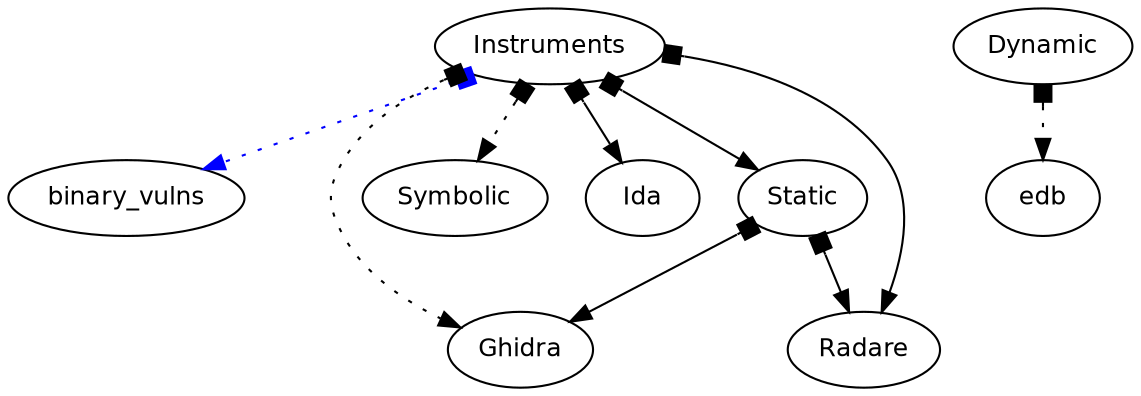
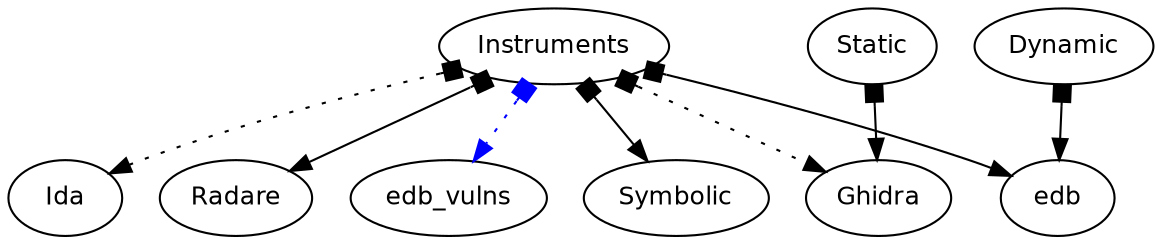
edge "Instruments" -- "Symbolic": style dotted -> solid
edge "Dynamic" -- "edb": style dotted -> solid
edge "Instruments" -- "Ida": style solid -> dotted
edge "Instruments" -- "Static": now "Instruments" -- "edb"
node "binary_vulns": label "binary_vulns" -> "edb_vulns"
edge "Static" -- "Radare": removed
